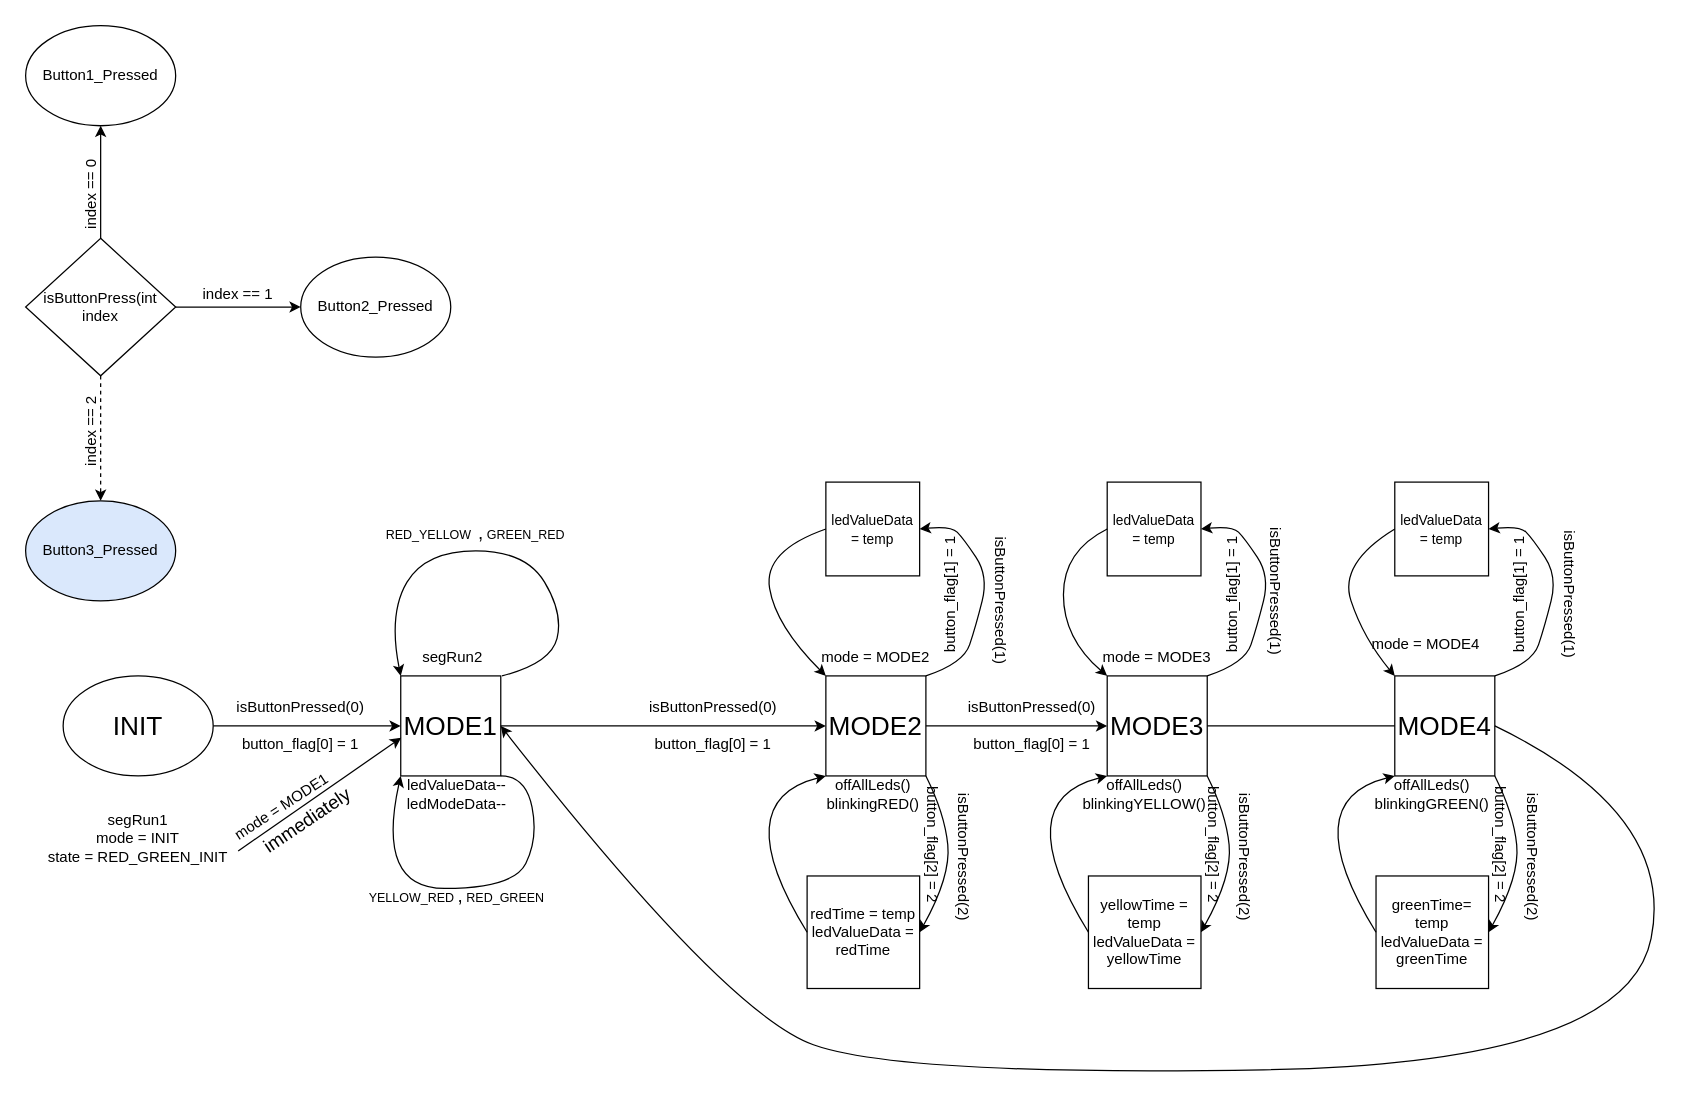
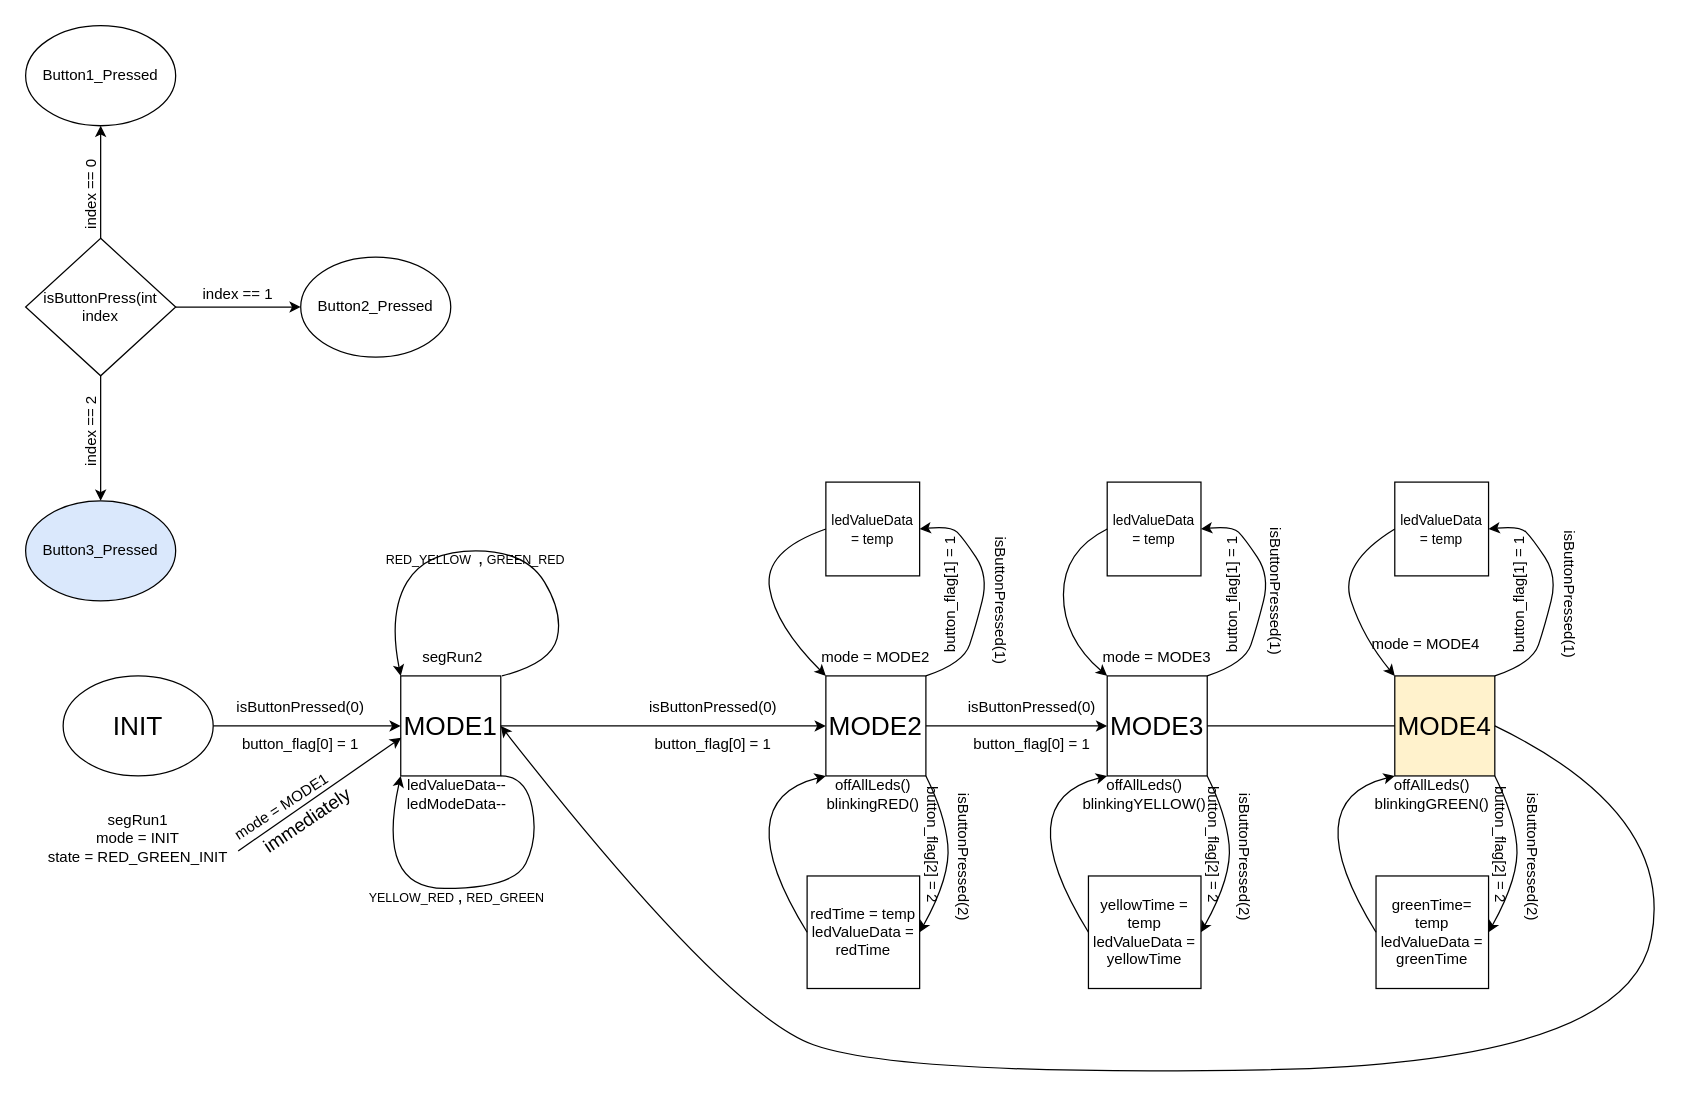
edge "isButtonPress(int index" -> "Button3_Pressed": style dashed -> solid
node "RED_YELLOW , GREEN_RED": moved (476, 532) -> (476, 557)
node "MODE4": fillcolor #ffffff -> #fff2cc
